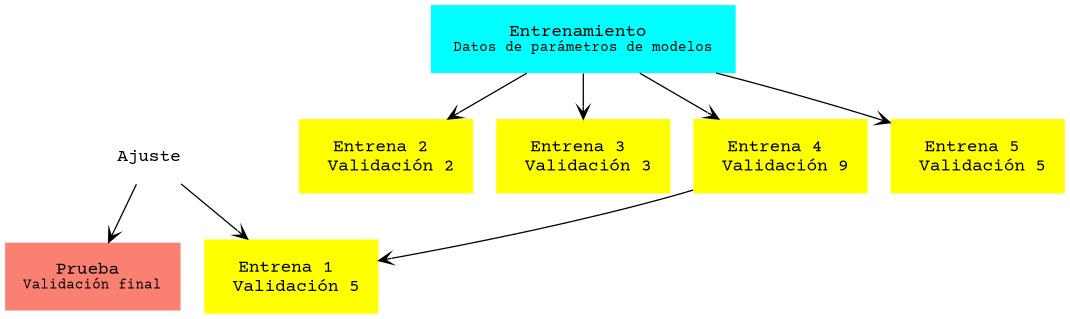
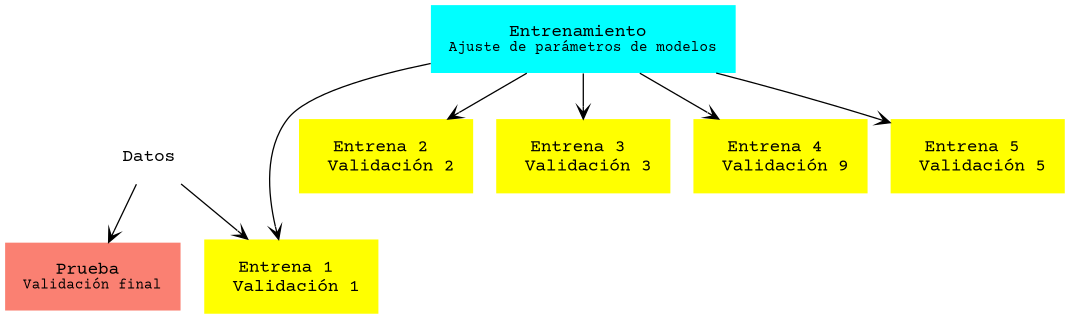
node "Entrenamiento": text "Datos de parámetros de modelos" -> "Ajuste de parámetros de modelos"
node "Ajuste": label "Ajuste" -> "Datos"
edge "Entrena 4" -> "Entrena 1": now "Entrenamiento" -> "Entrena 1"
node "Entrena 1": text "Validación 5" -> "Validación 1"
